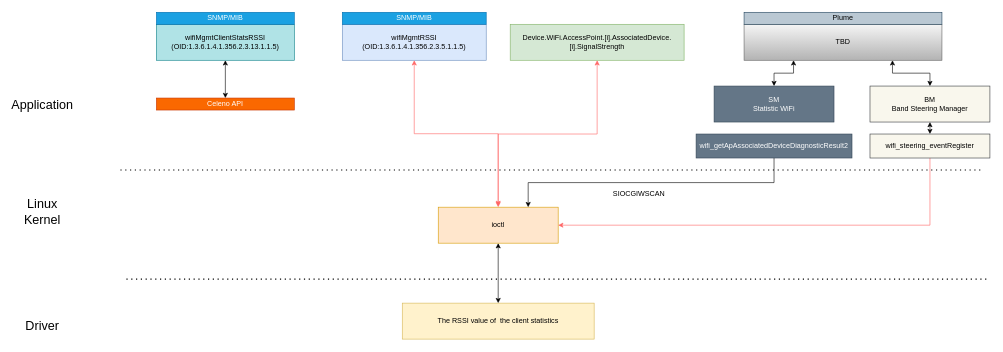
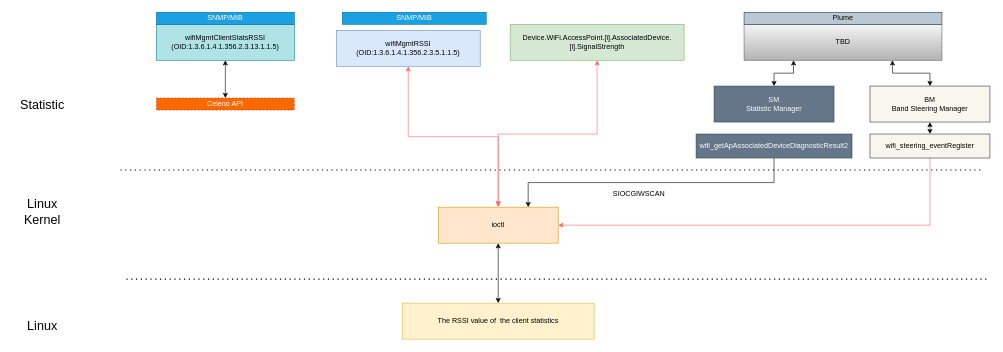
node "wifiMgmtRSSI (OID:1.3.6.1.4.1.356.2.3.5.1.1.5)": moved (414, 42) -> (408, 48)
node "Application": label "Application" -> "Statistic"
node "Celeno API": style solid -> dashed
node "SM Statistic WiFi": label "SM Statistic WiFi" -> "SM Statistic Manager"
node "Driver": label "Driver" -> "Linux"
